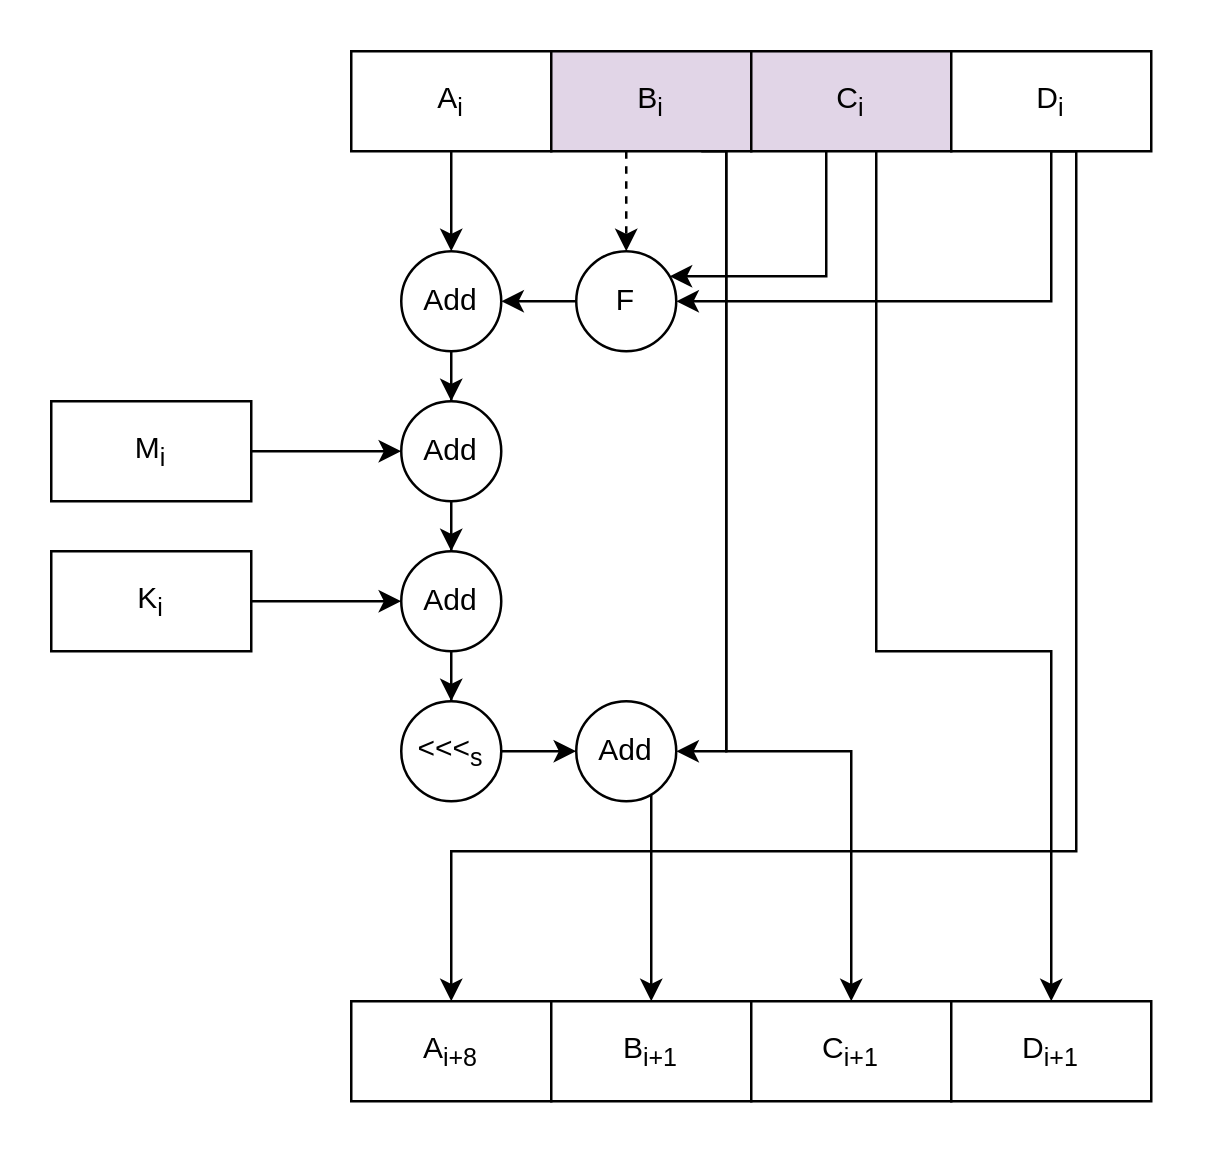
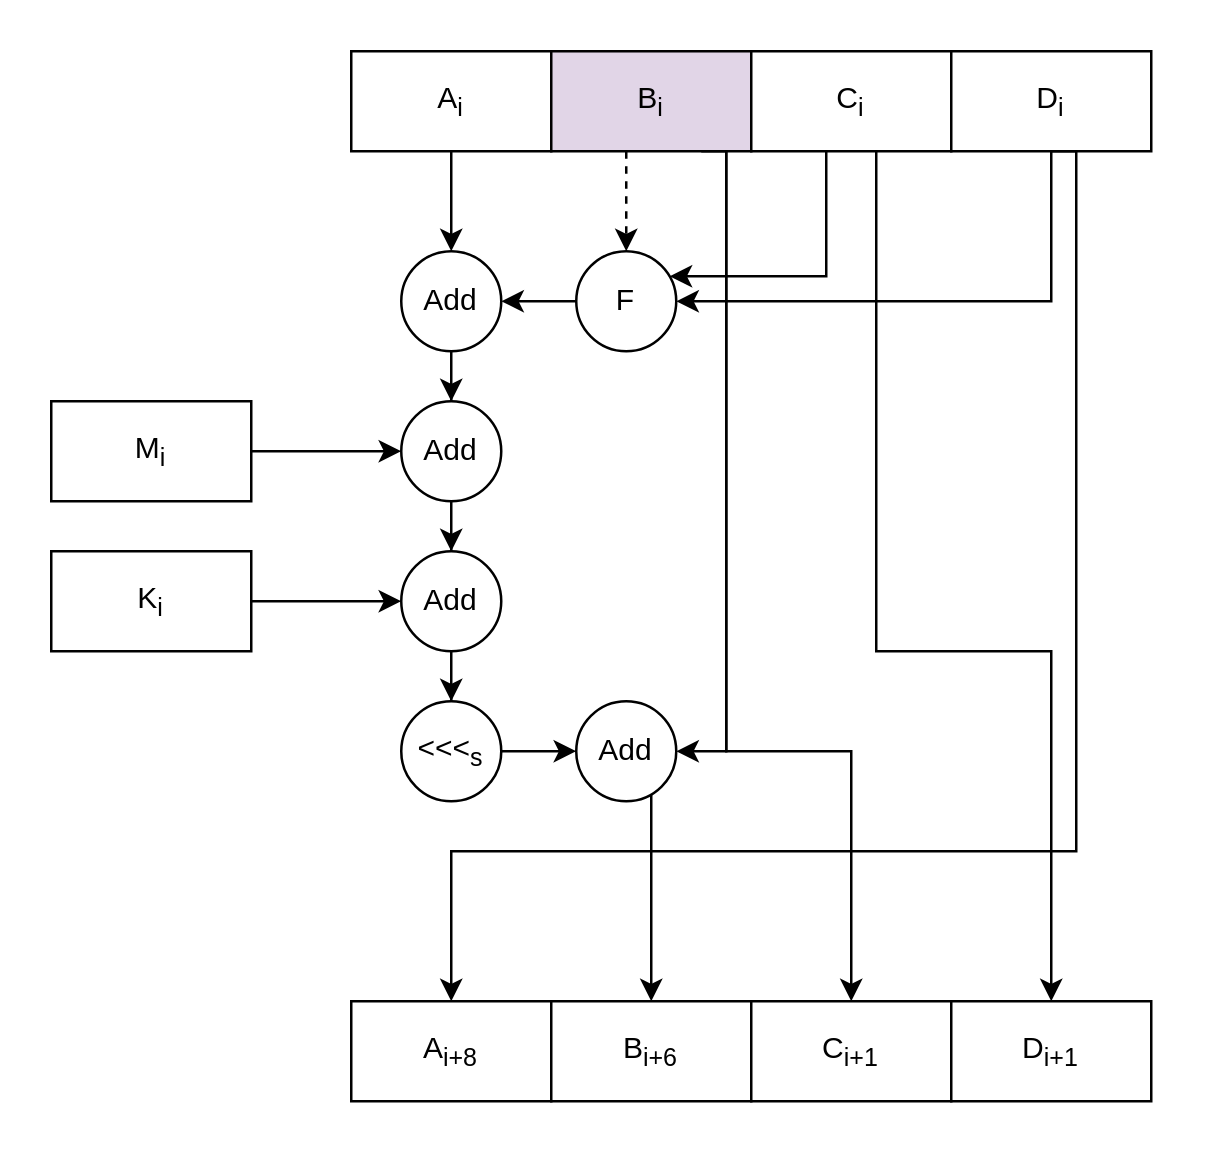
node "Ci": fillcolor #e1d5e7 -> #ffffff
node "Bi+1": label "Bi+1" -> "Bi+6"
